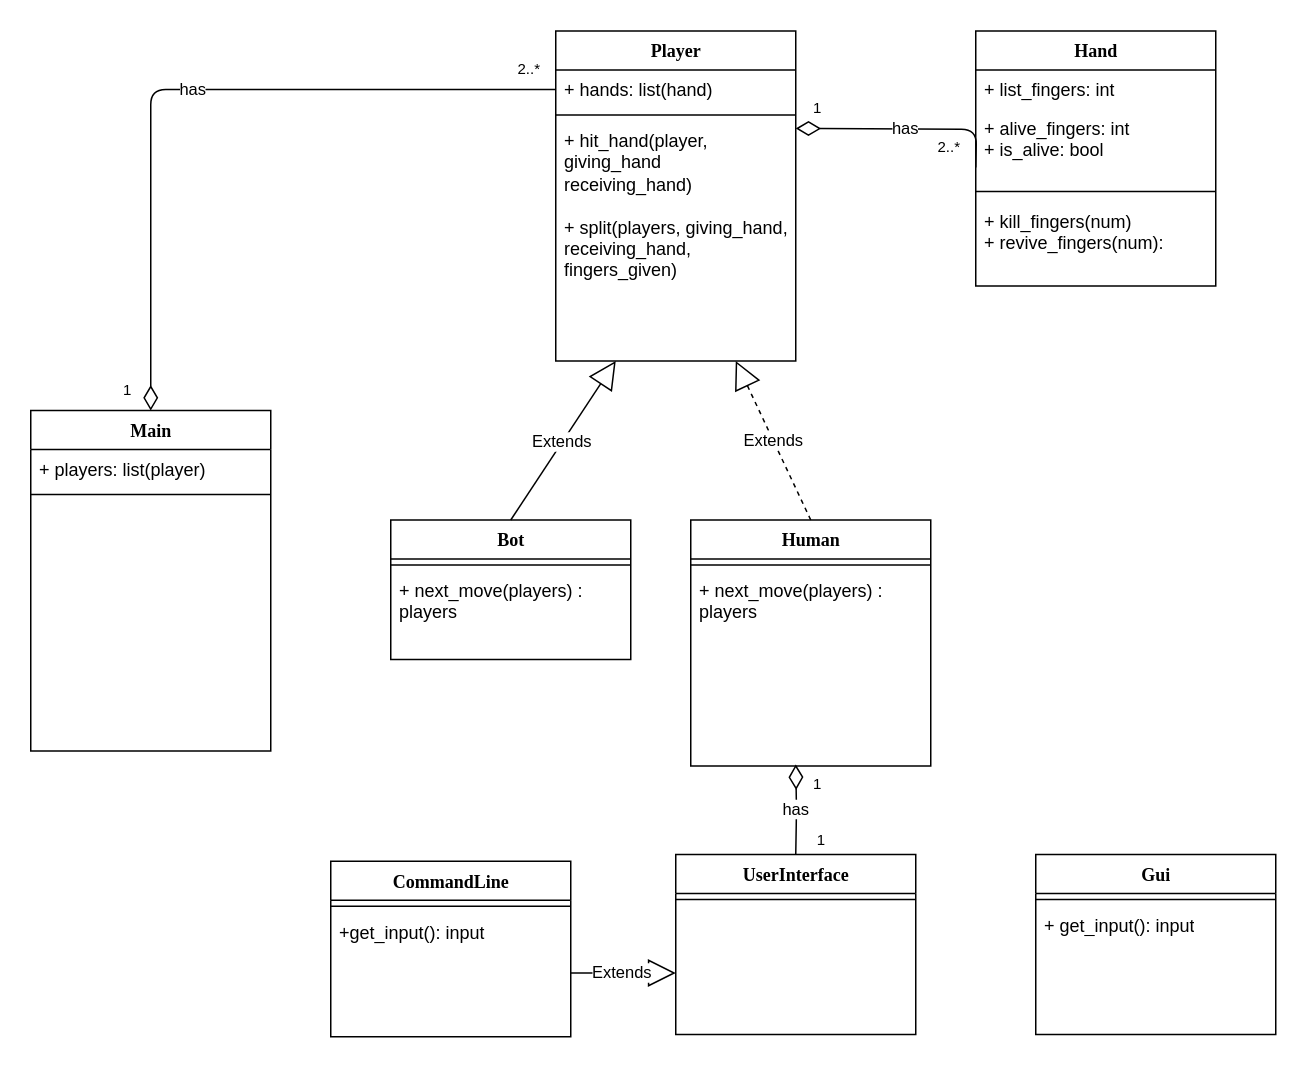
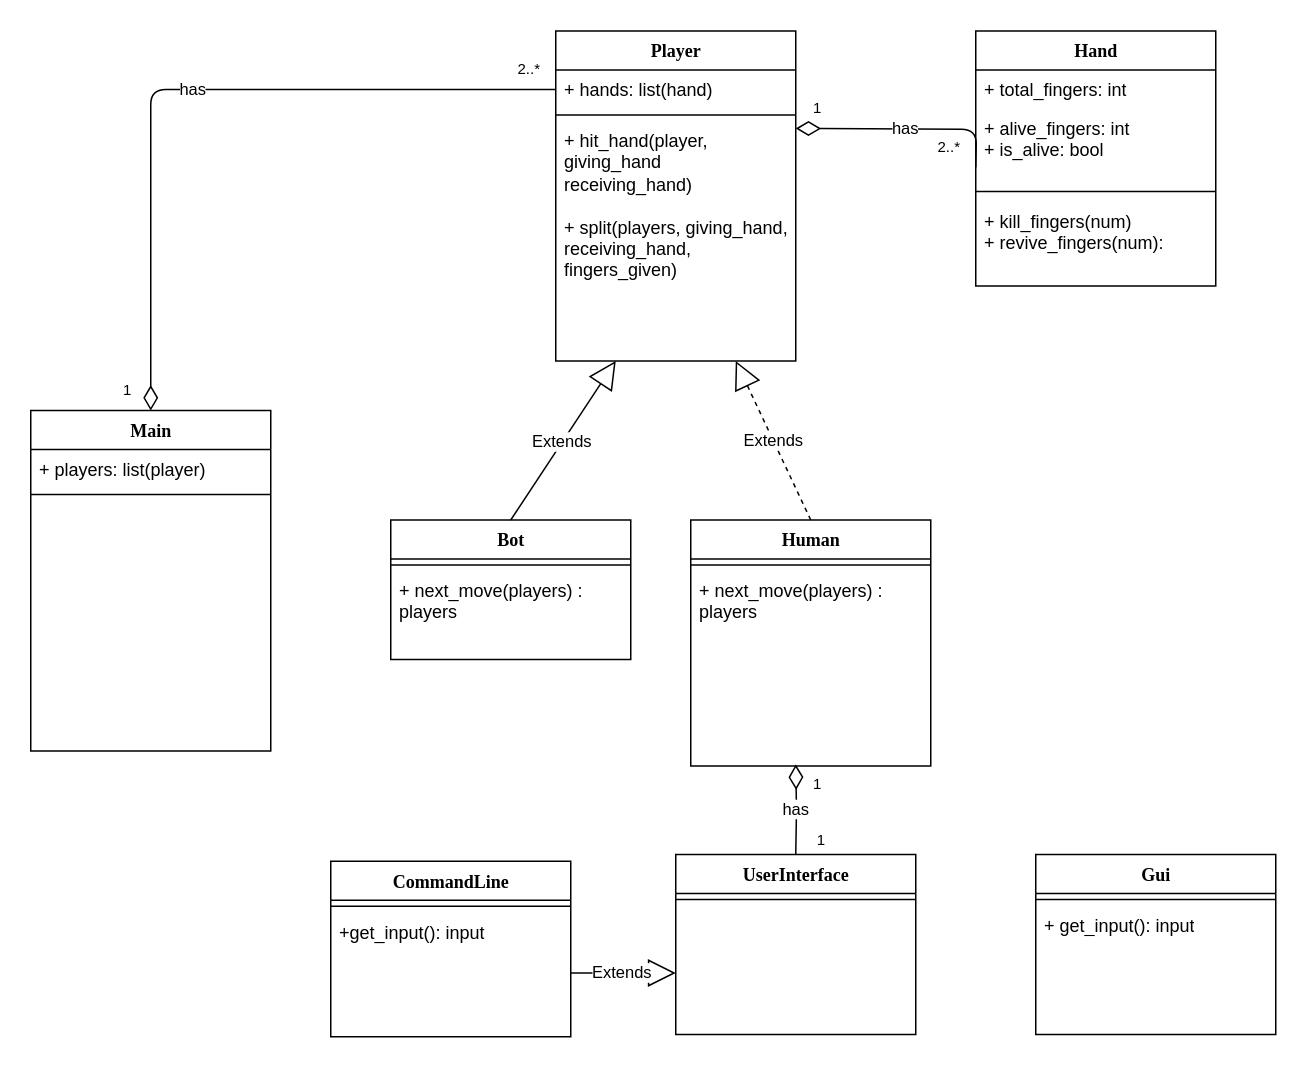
node "+ list_fingers: int": label "+ list_fingers: int" -> "+ total_fingers: int"
